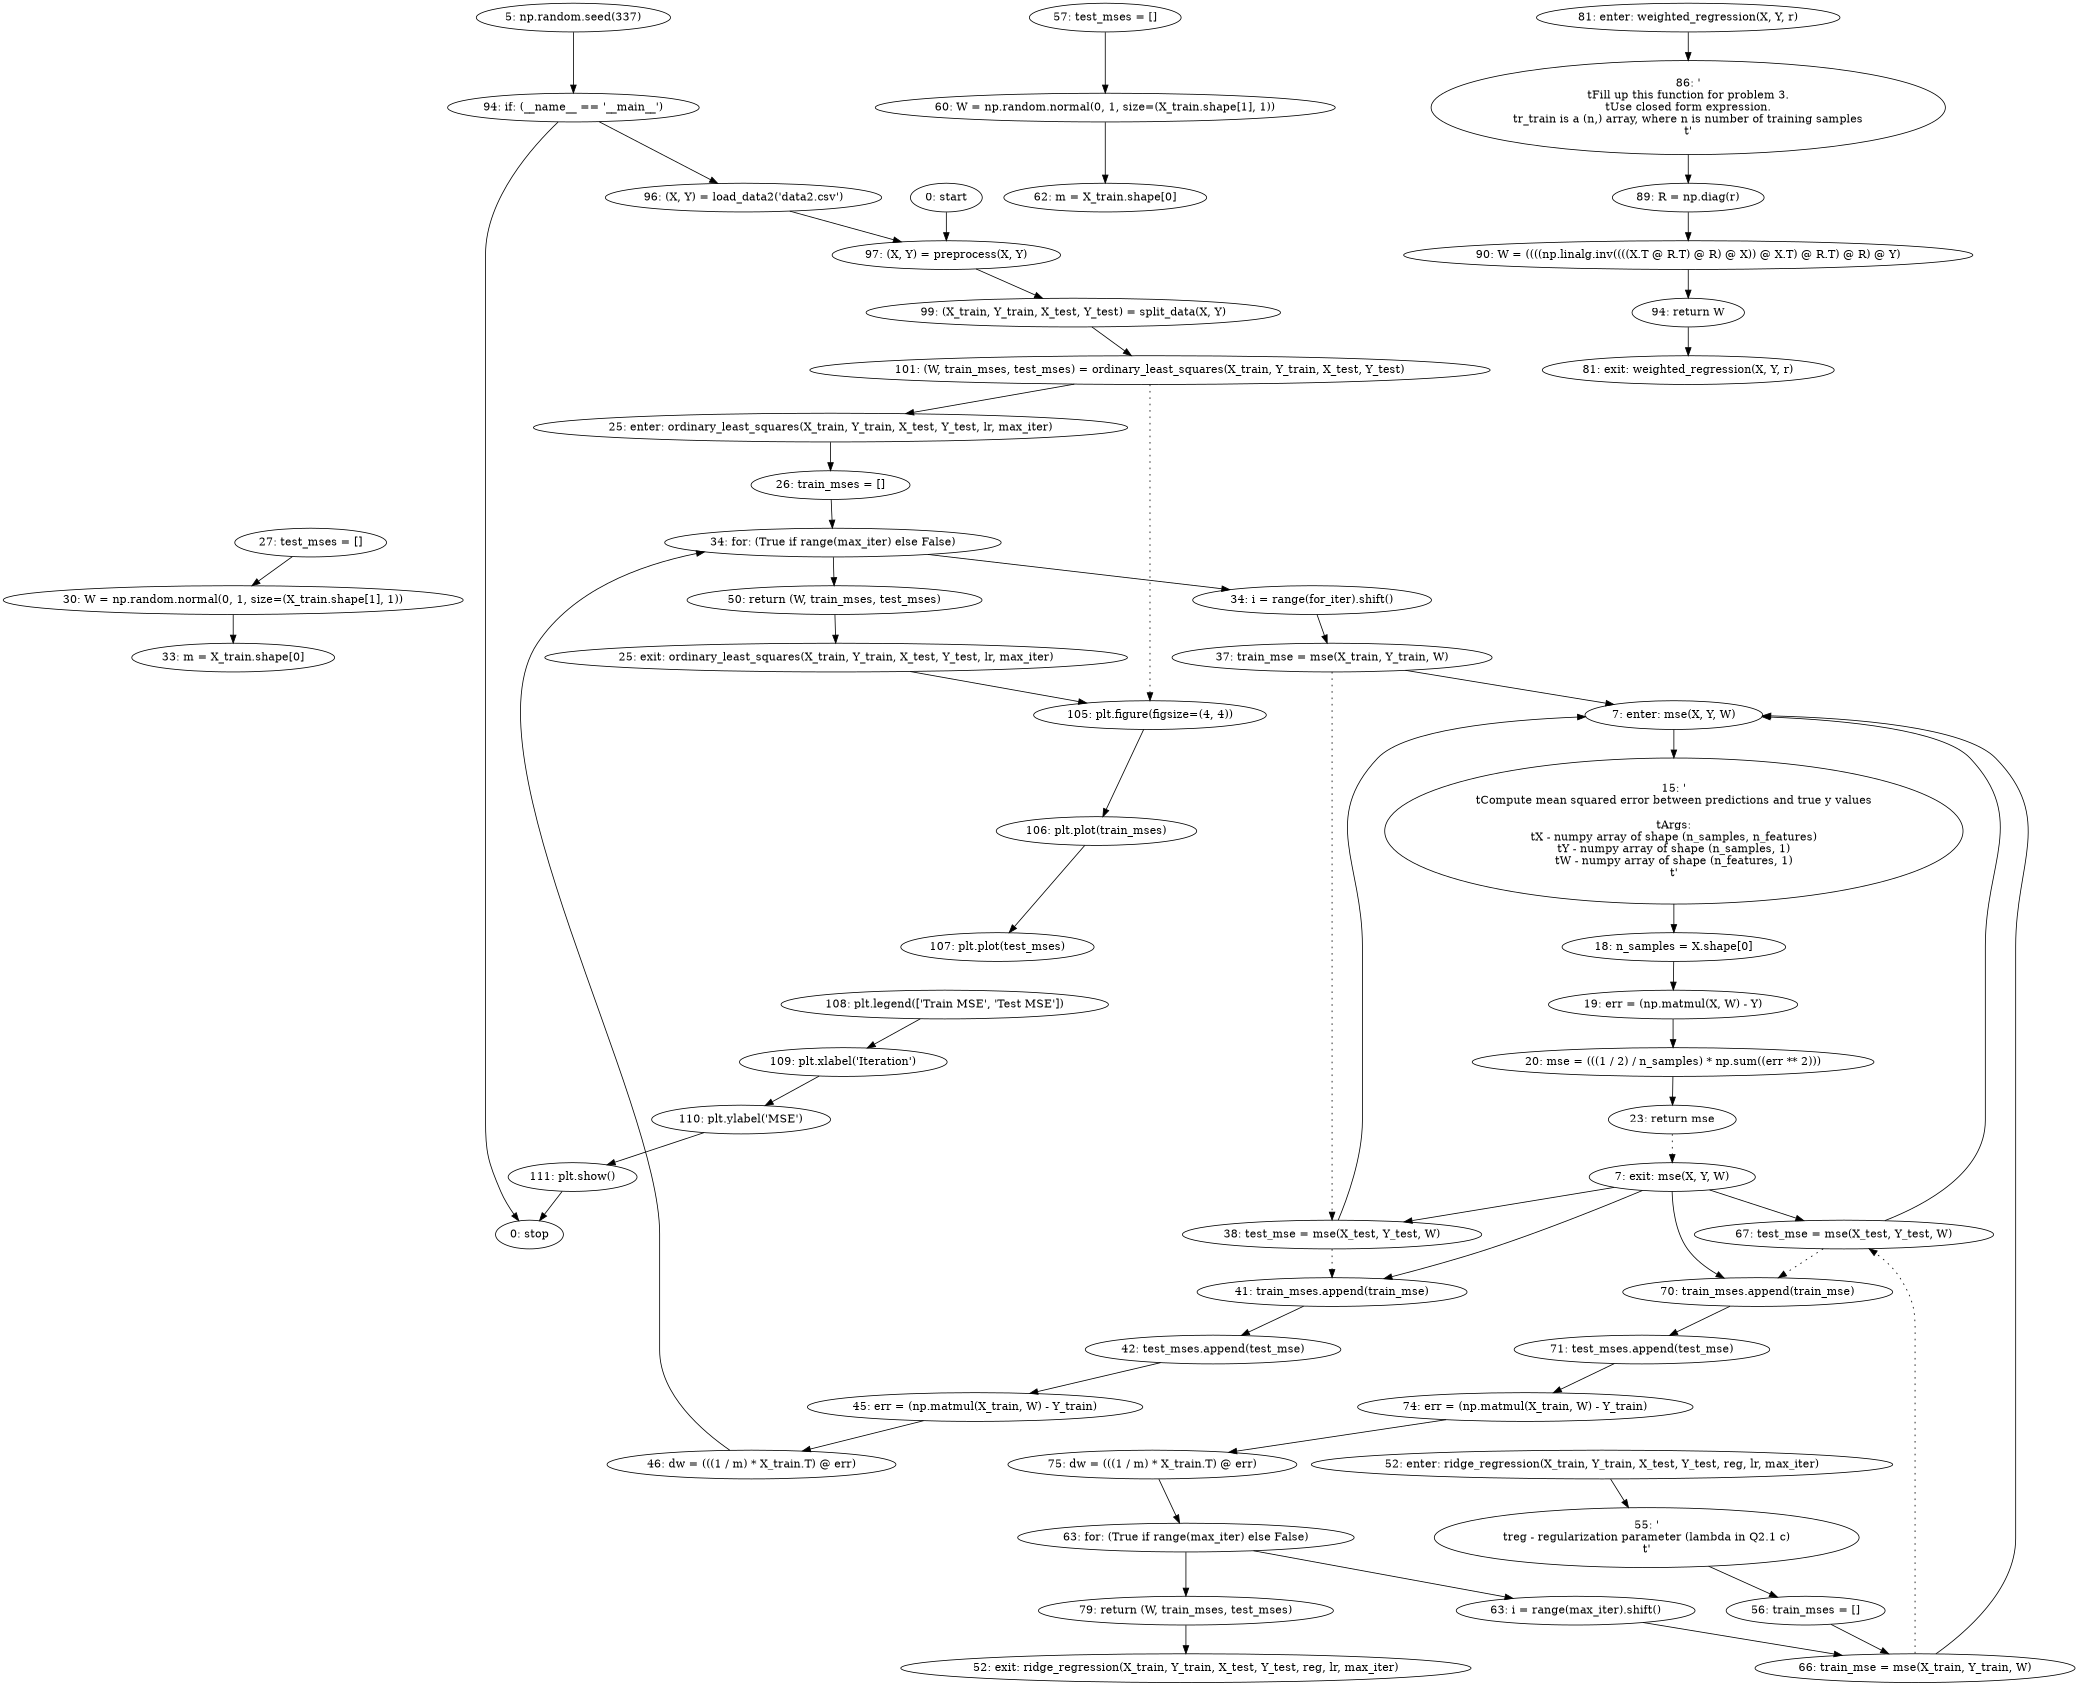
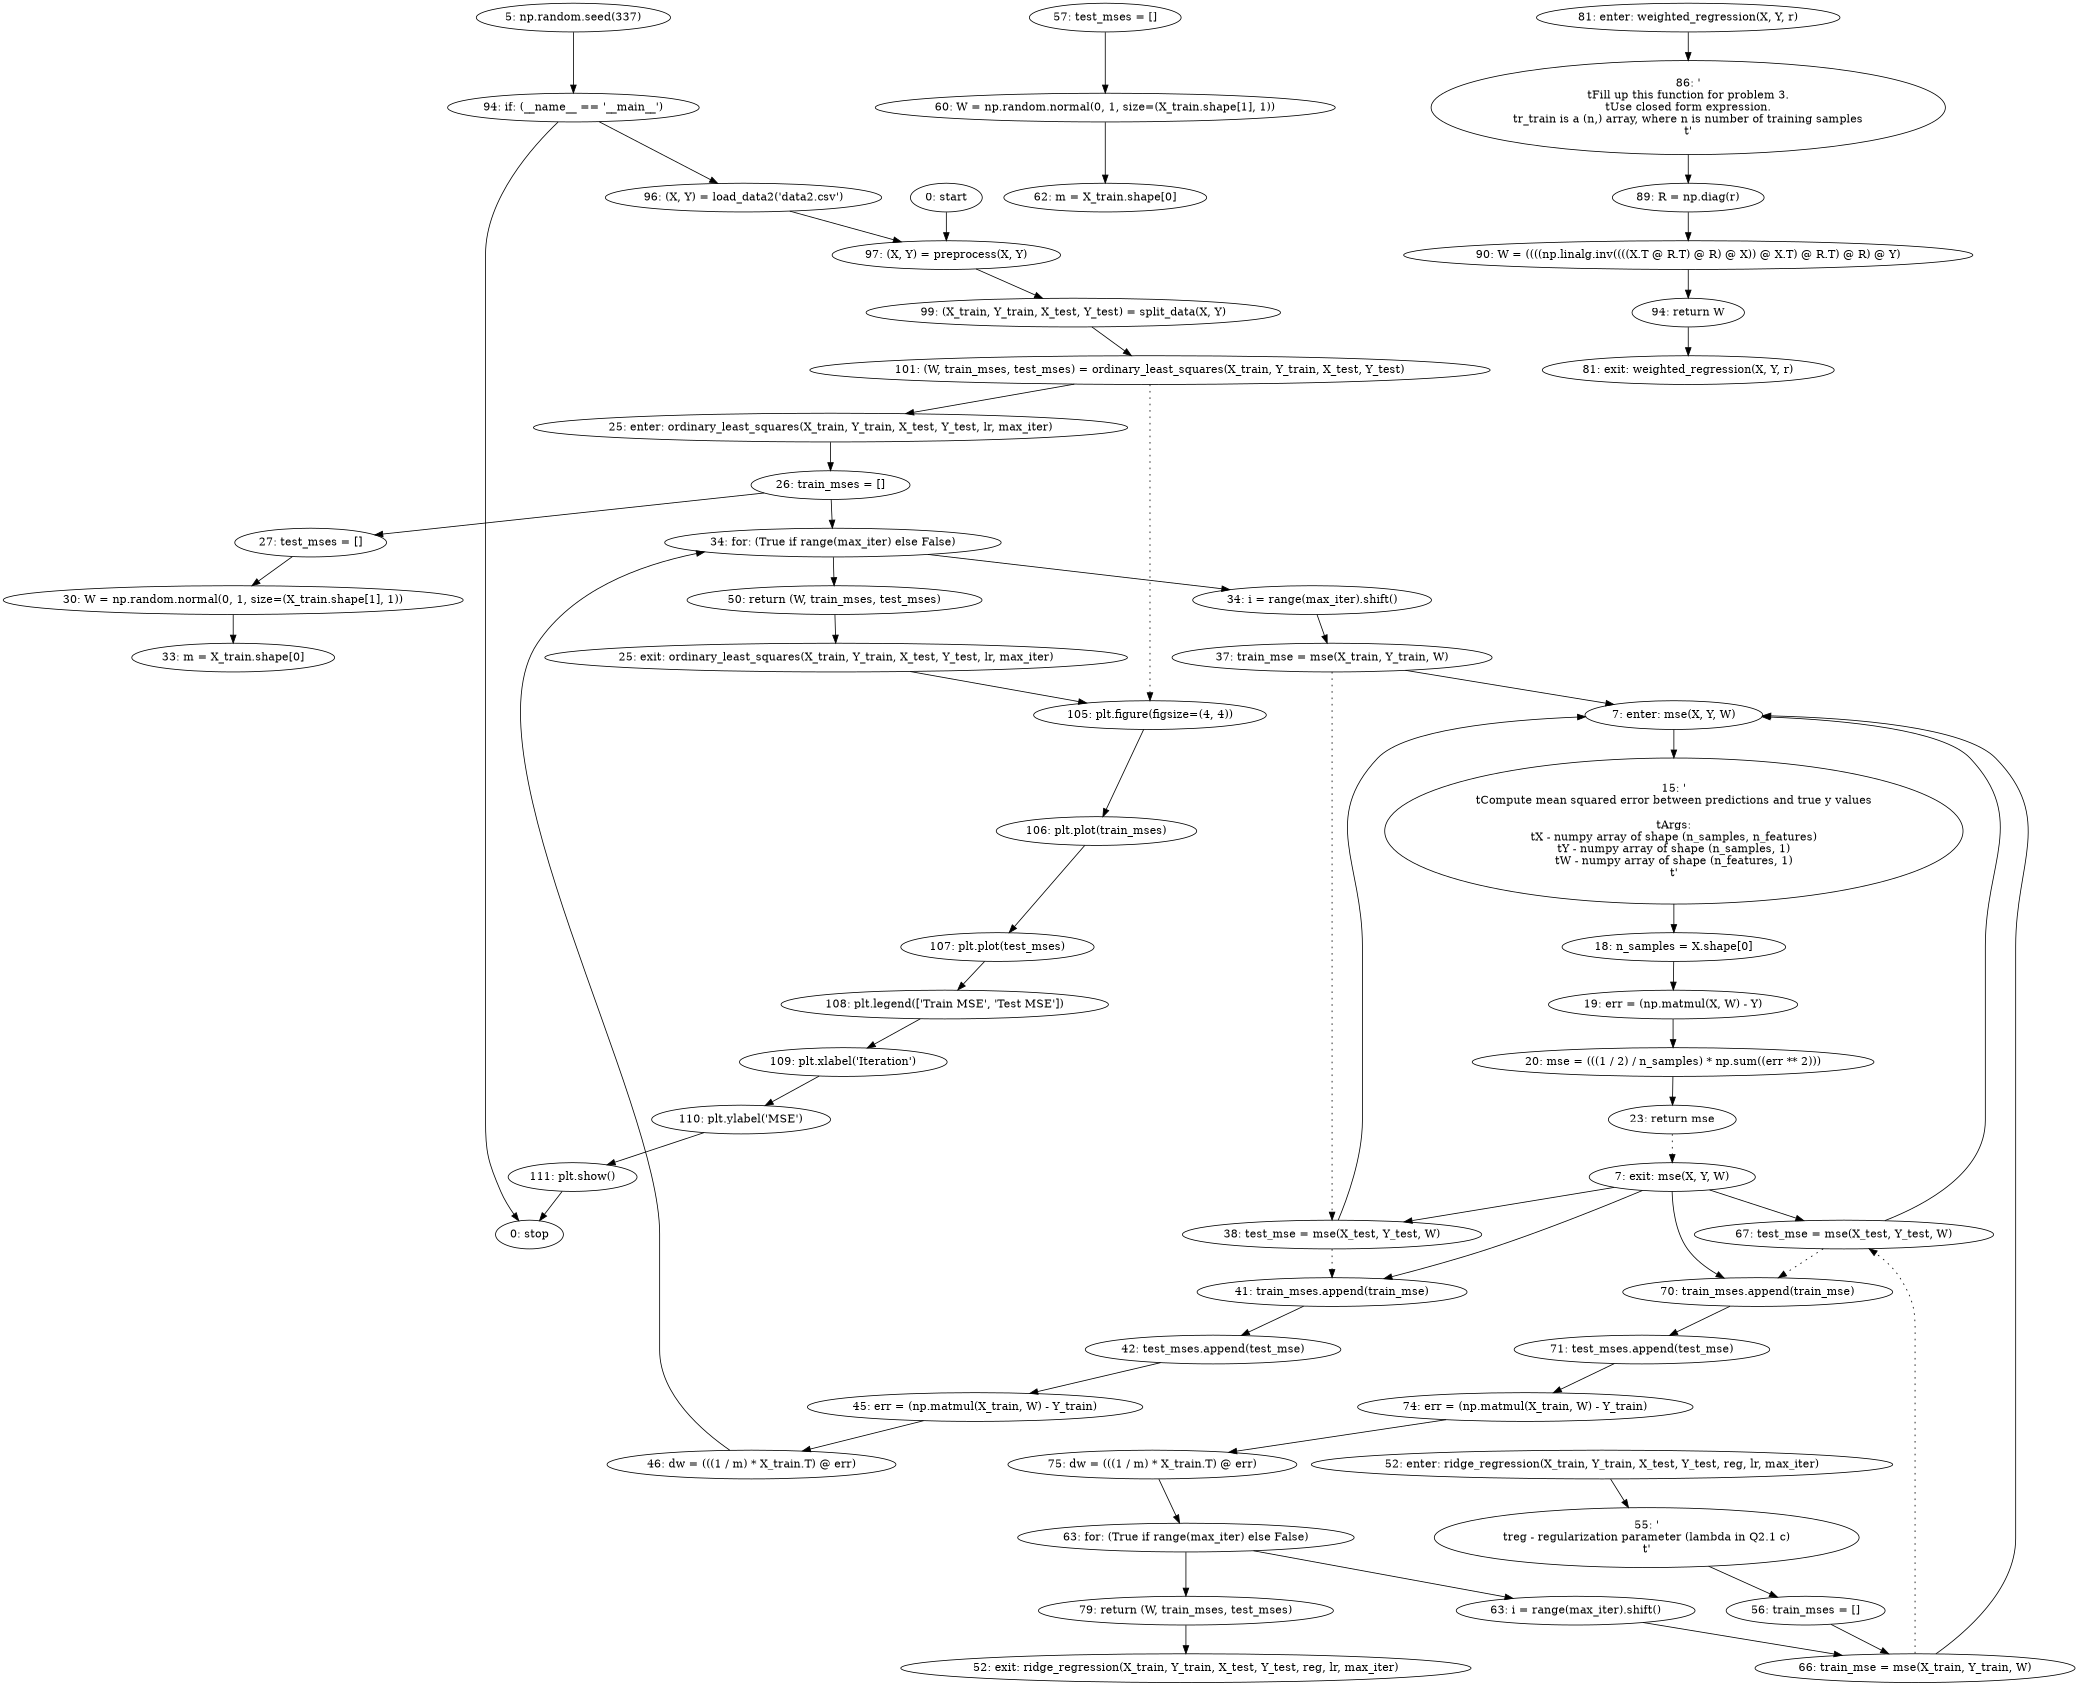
edge "26: train_mses = []" -> "27: test_mses = []": added
node "34: i = range(for_iter).shift()": label "34: i = range(for_iter).shift()" -> "34: i = range(max_iter).shift()"
edge "107: plt.plot(test_mses)" -> "108: plt.legend(['Train MSE', 'Test MSE'])": added
